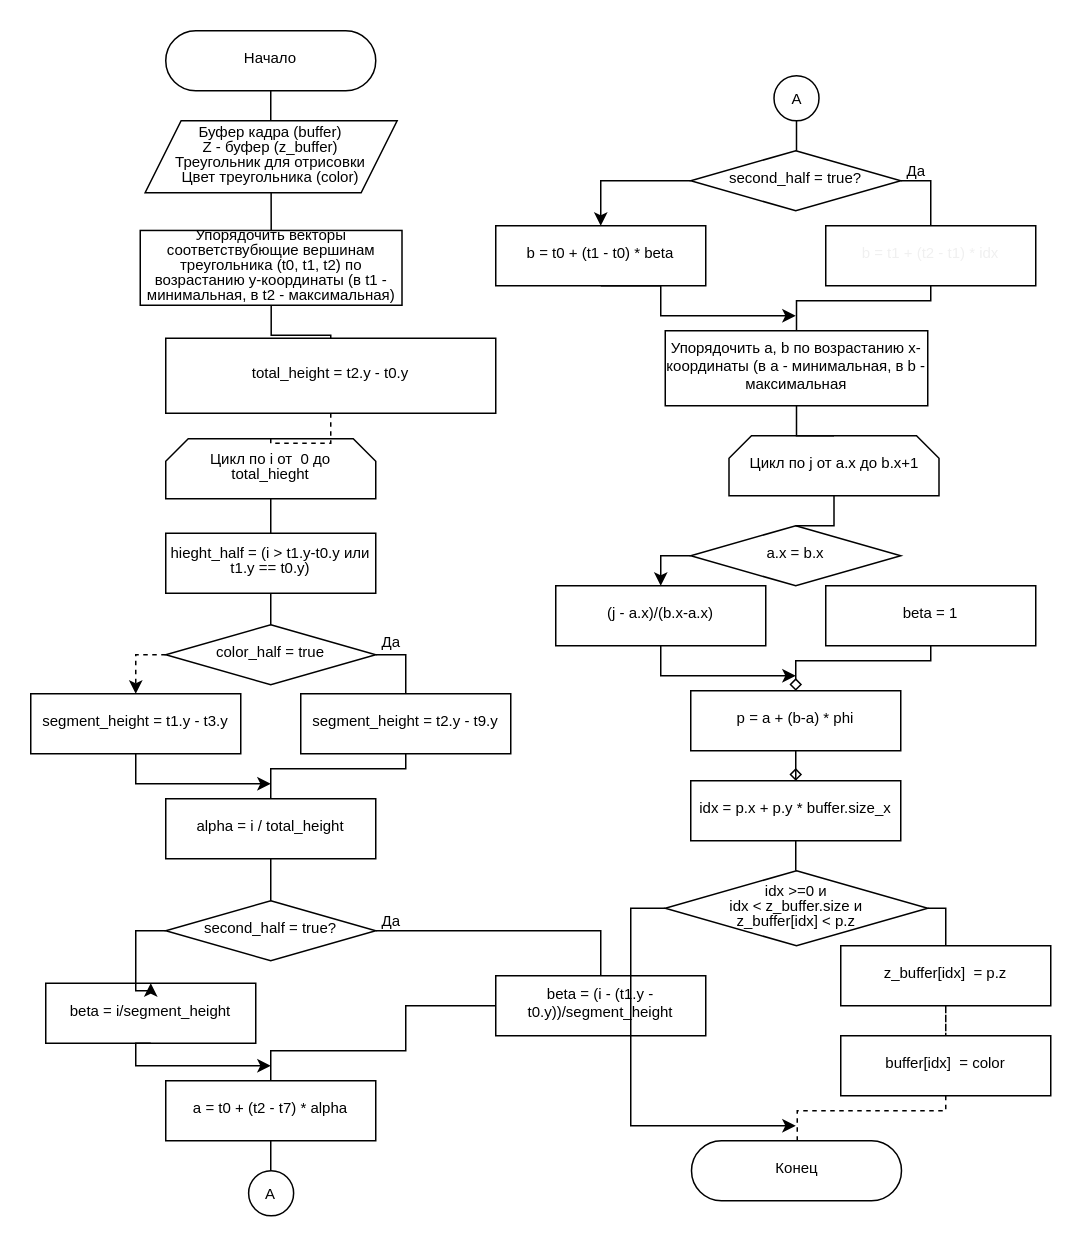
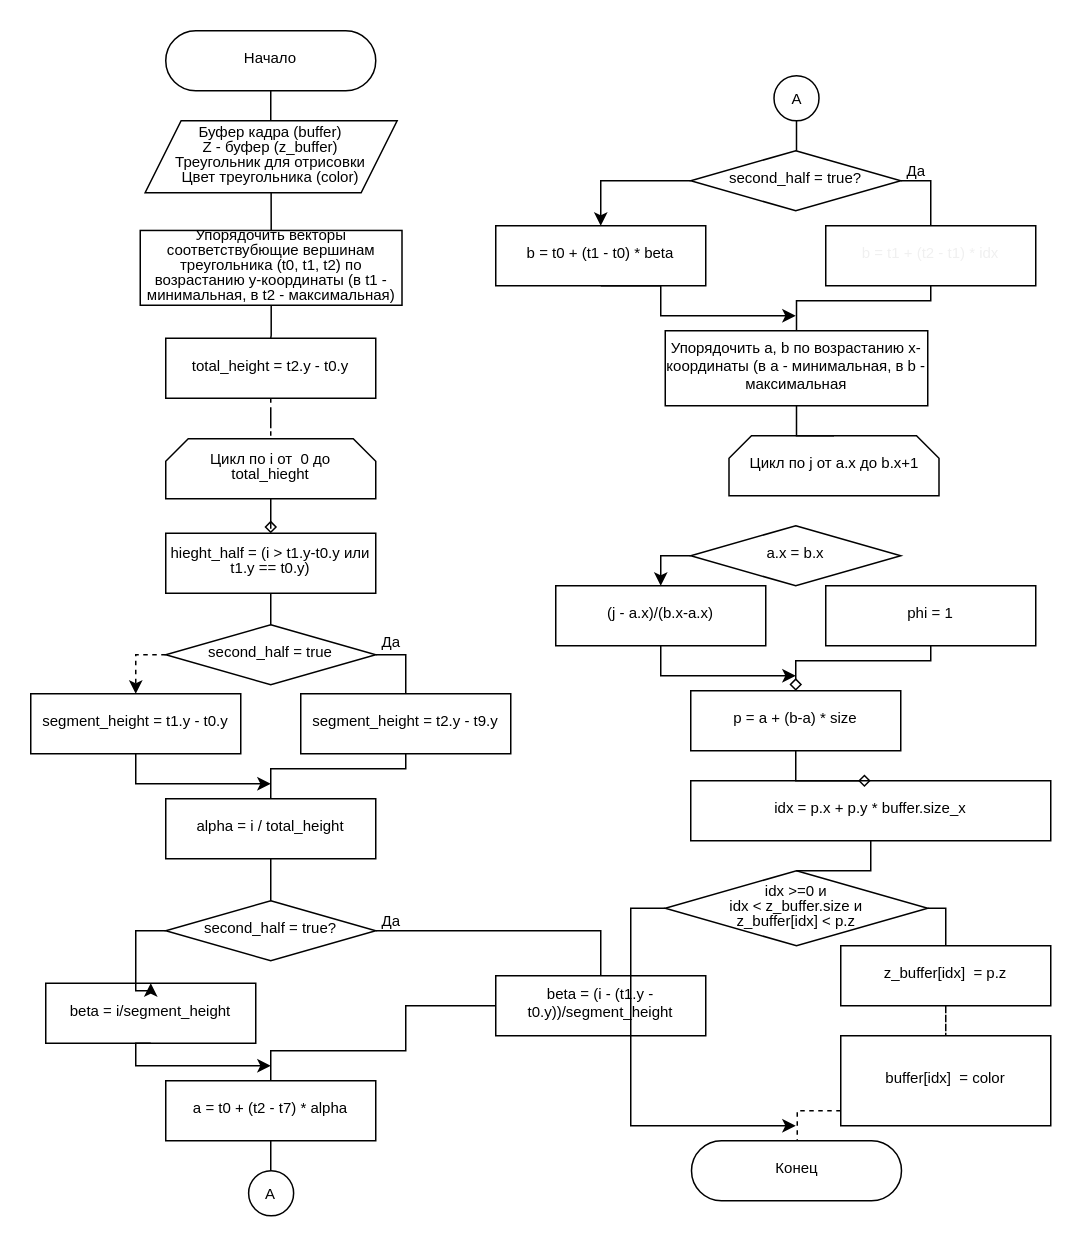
node "total_height = t2.y - t0.y": size 330x75 -> 210x60
edge "Цикл по i от 0 до total_hieght" -- "hieght_half = (i > t1.y-t0.y или t1.y == t0.y)": arrowhead none -> diamond
edge "Цикл по j от a.x до b.x+1" -- "a.x = b.x": removed
node "beta = 1": label "beta = 1" -> "phi = 1"
node "color_half = true": label "color_half = true" -> "second_half = true"
node "p = a + (b-a) * phi": label "p = a + (b-a) * phi" -> "p = a + (b-a) * size"
node "segment_height = t1.y - t3.y": label "segment_height = t1.y - t3.y" -> "segment_height = t1.y - t0.y"
node "idx = p.x + p.y * buffer.size_x": size 210x60 -> 360x60
node "buffer[idx] = color": size 210x60 -> 210x90
